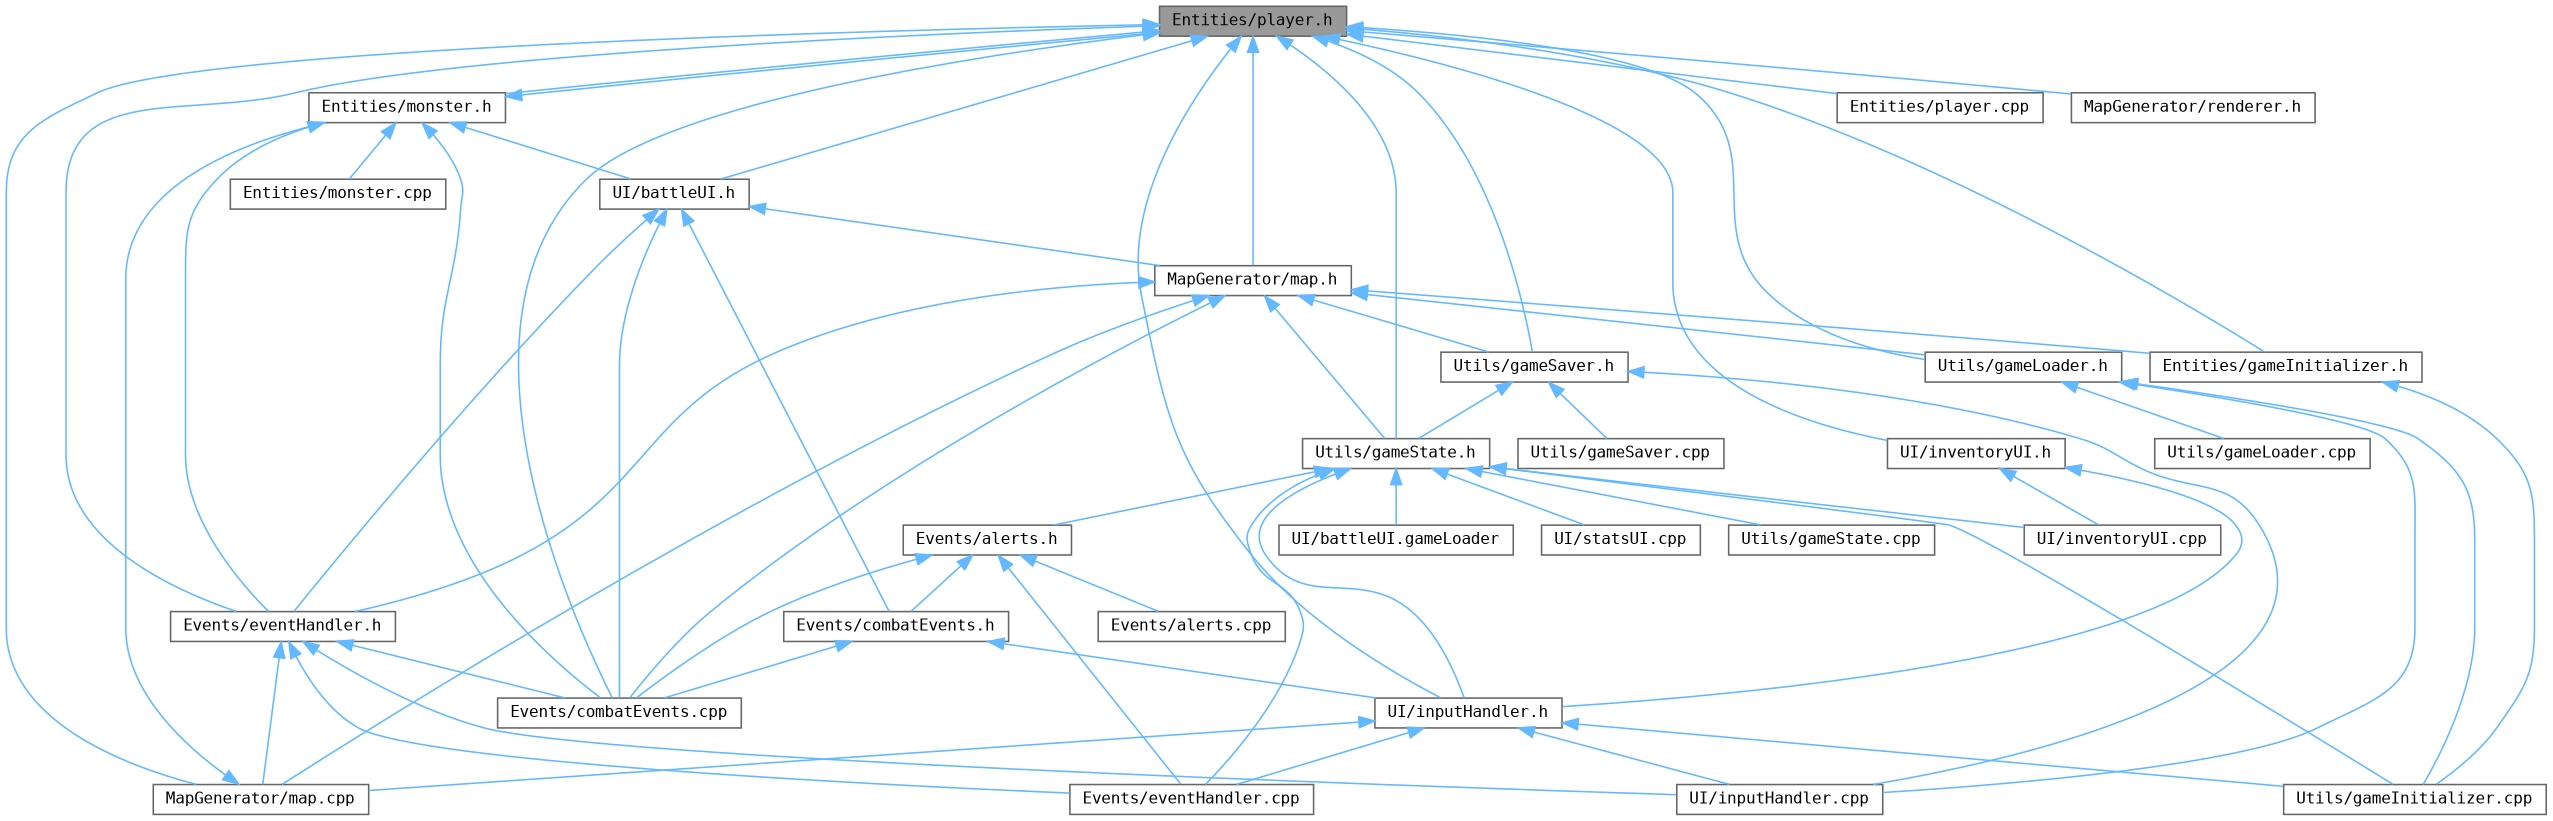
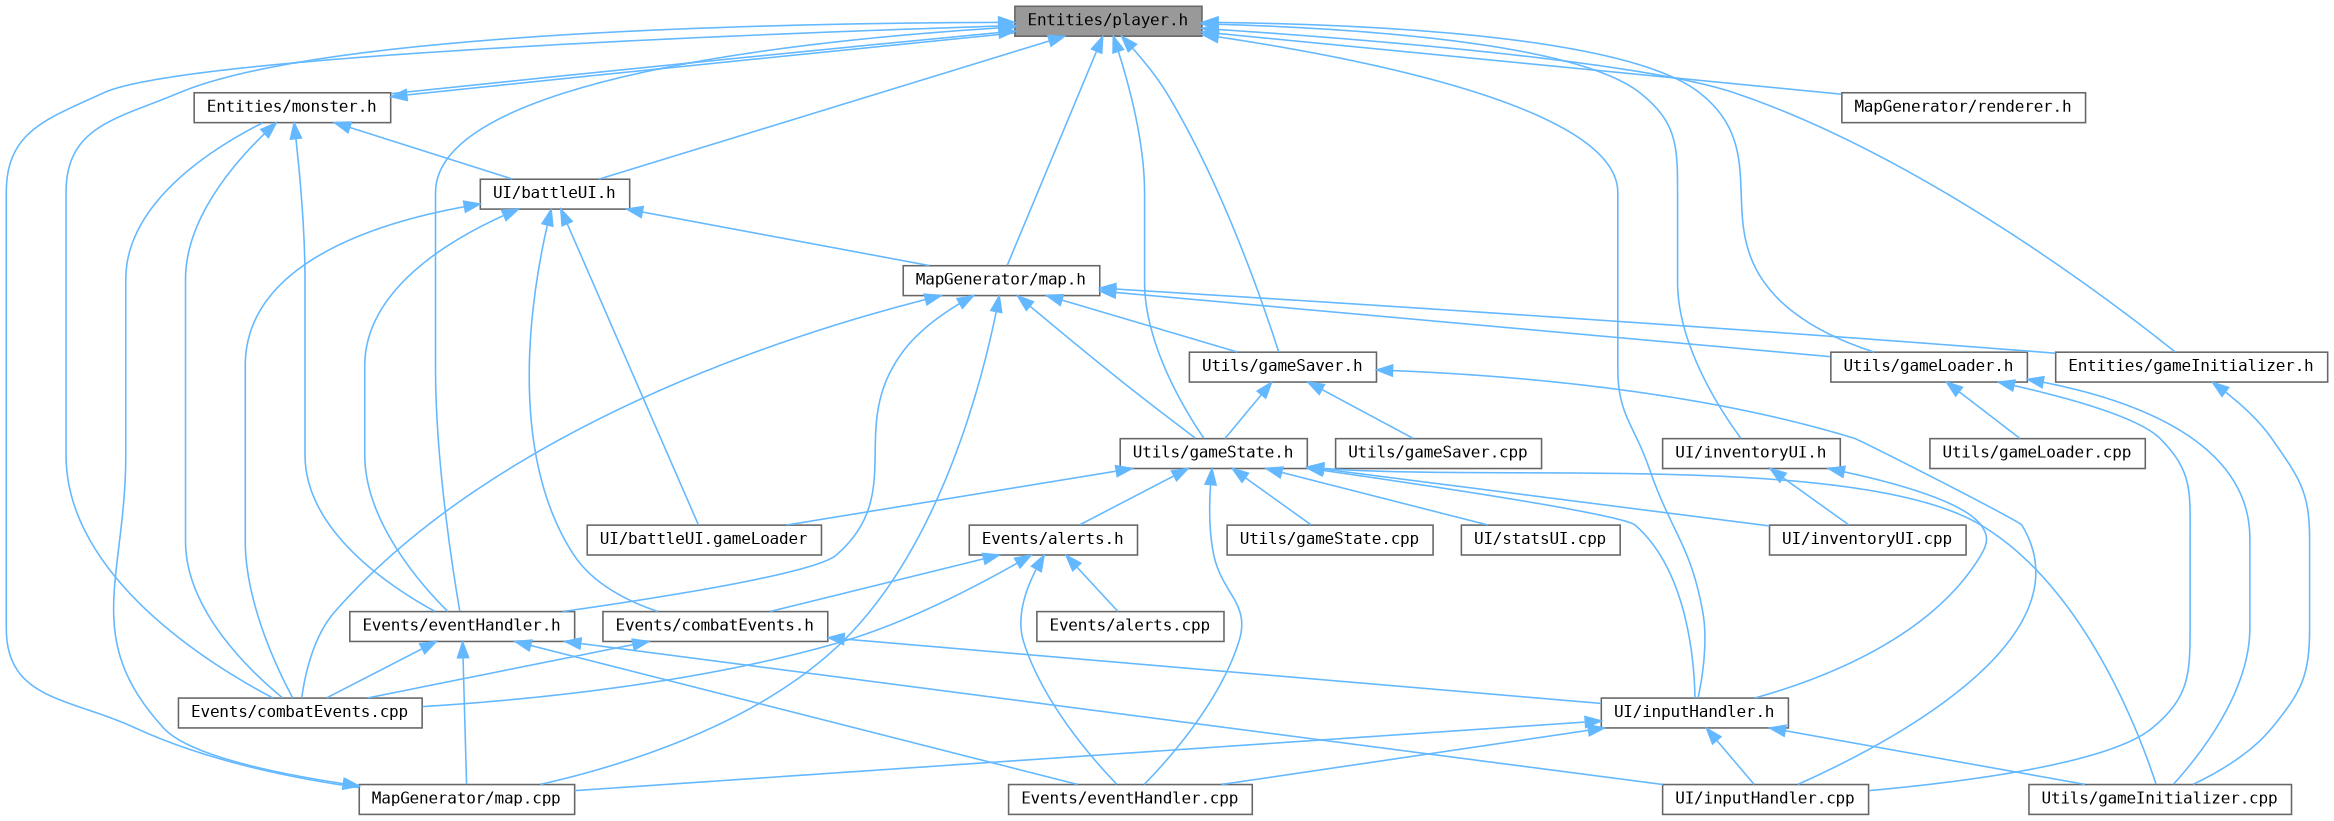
node "Entities/player.cpp": removed
node "Entities/monster.cpp": removed
edge "UI/battleUI.gameLoader" -> "UI/battleUI.h": added
